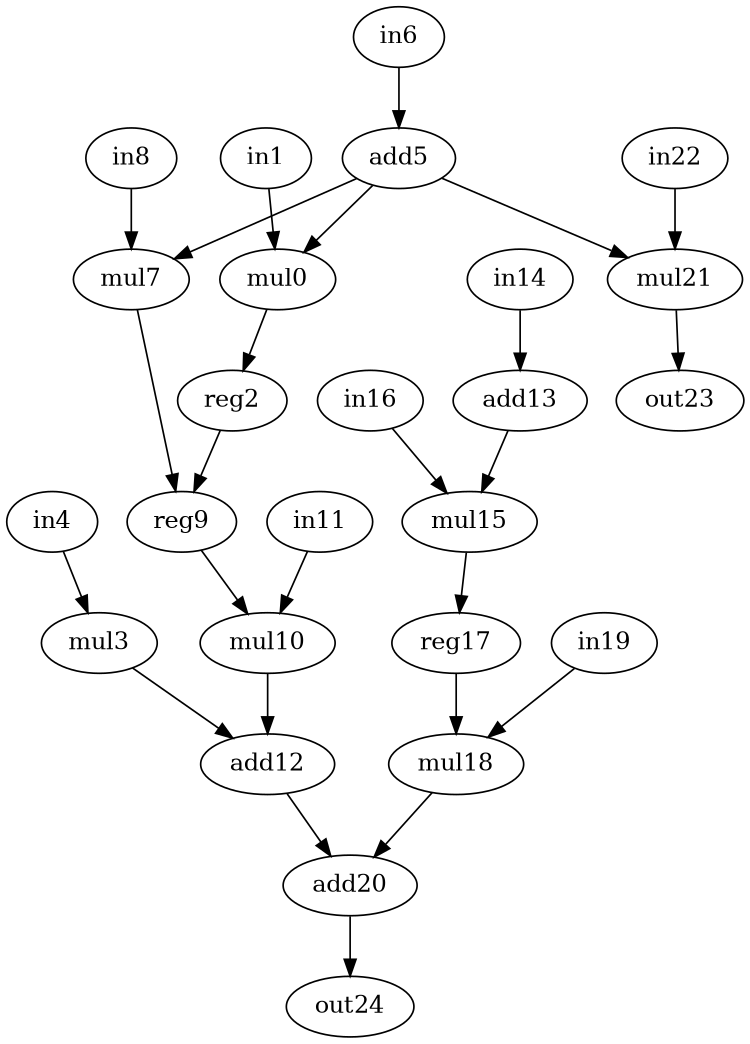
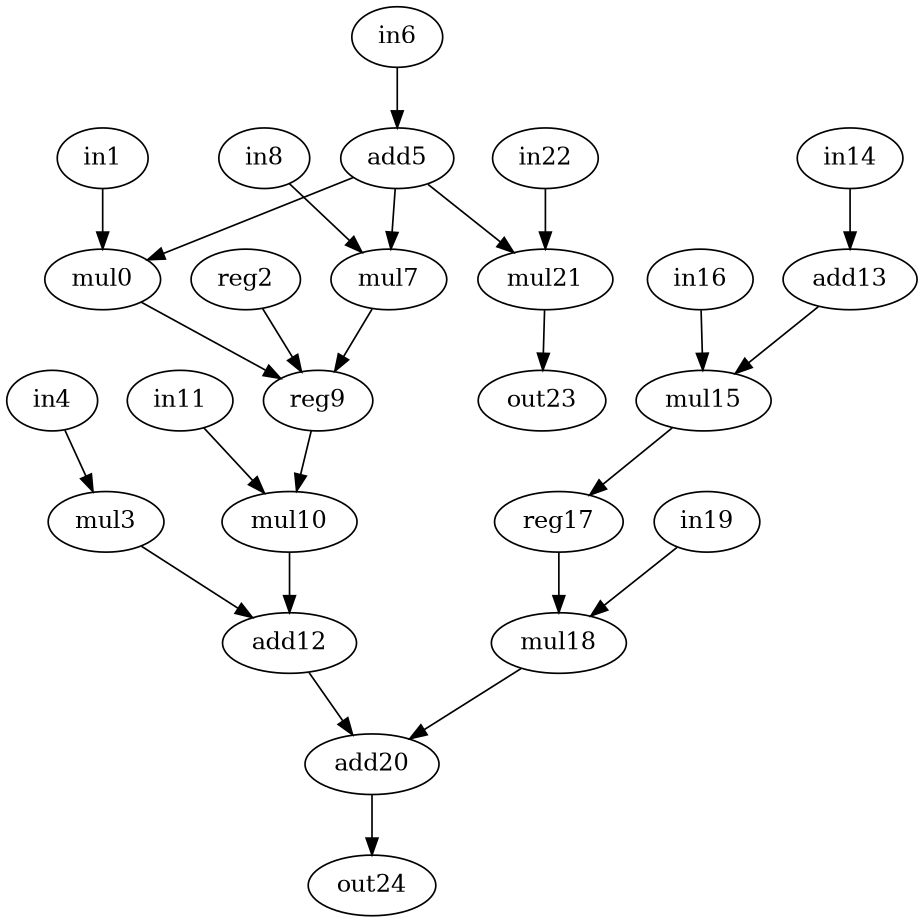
edge "mul0" -> "reg2": now "mul0" -> "reg9"
